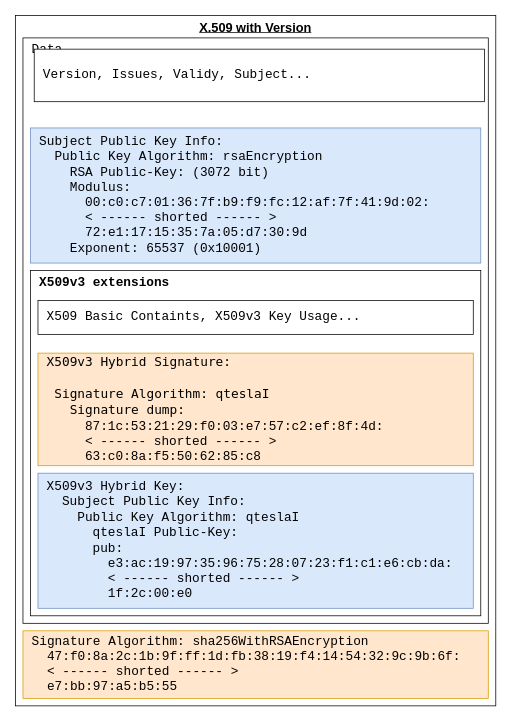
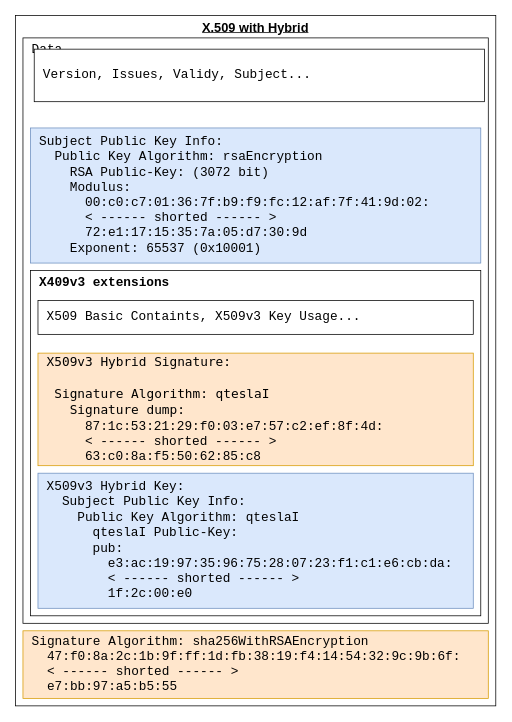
node "X.509 with Version": label "X.509 with Version" -> "X.509 with Hybrid"
node "X509v3 extensions": label "X509v3 extensions" -> "X409v3 extensions"
